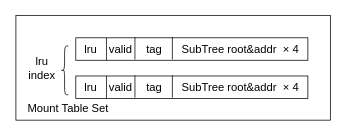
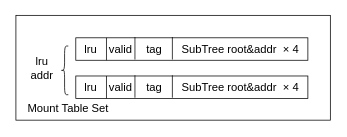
node "lru index": label "lru index" -> "lru addr"
